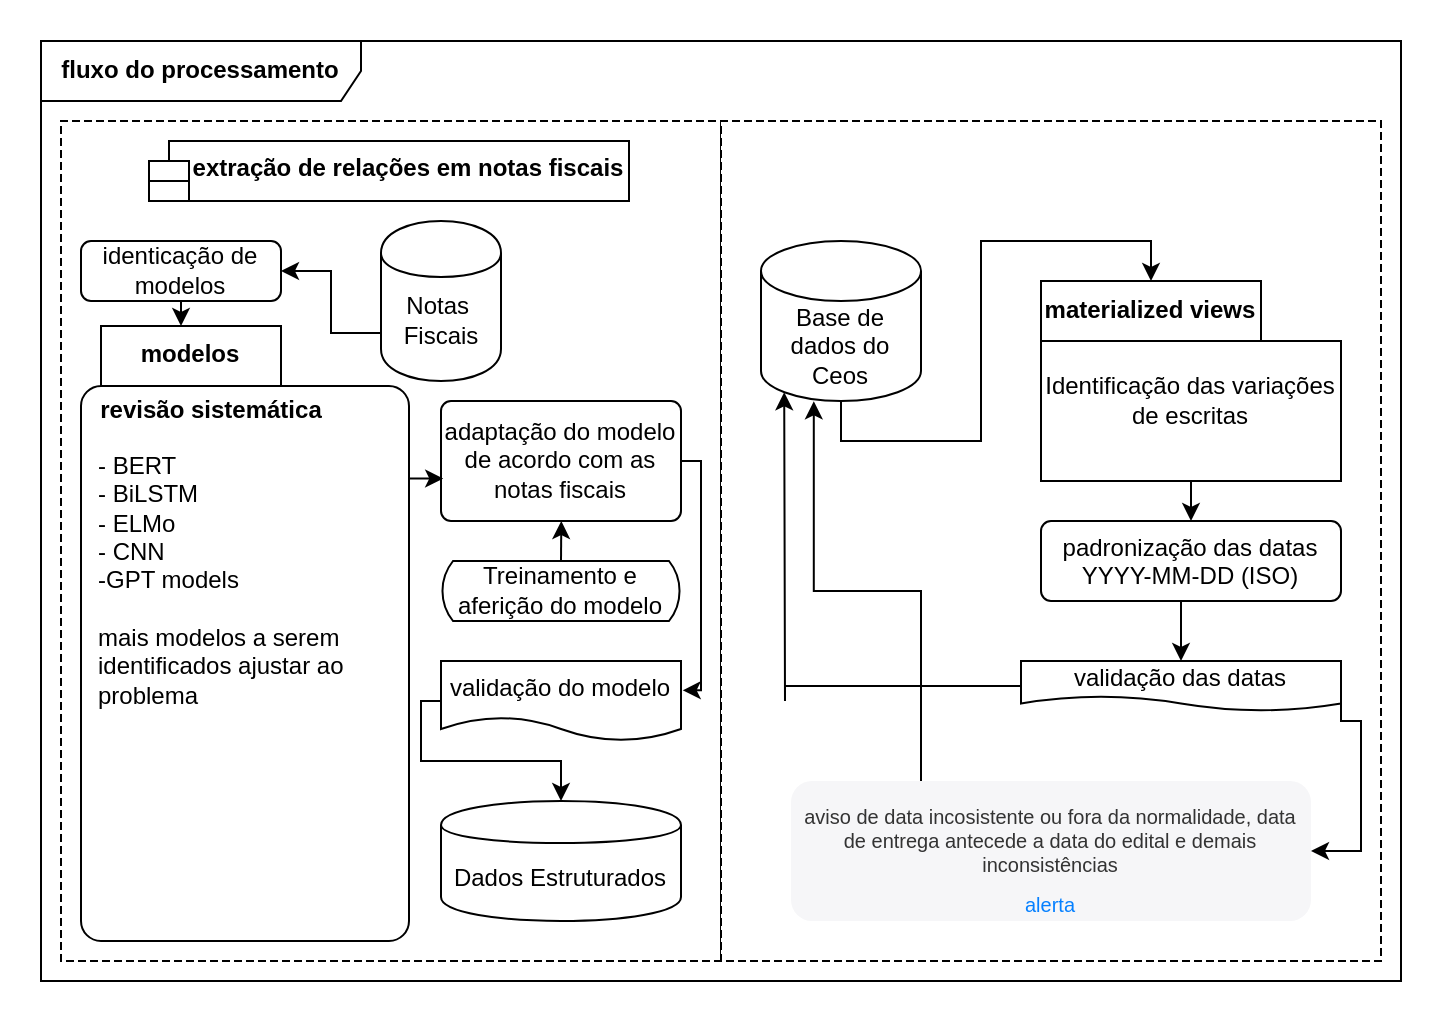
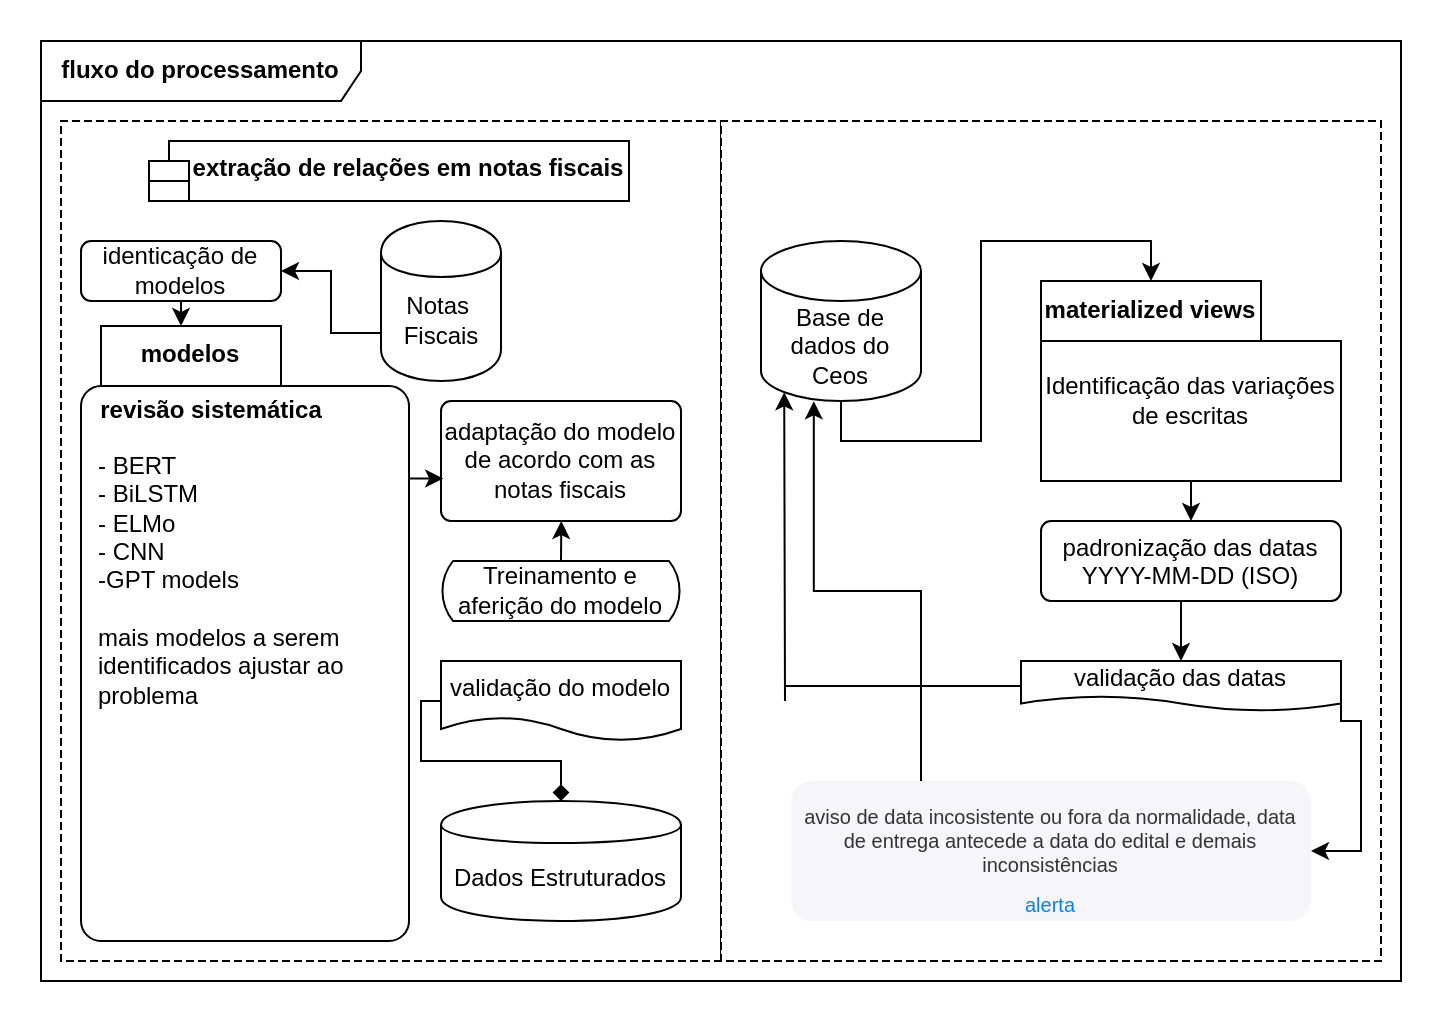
edge "adaptação do modelo de acordo com as notas fiscais" -> "validação do modelo": removed
edge "validação do modelo" -> "Dados Estruturados": arrowhead classic -> diamond
